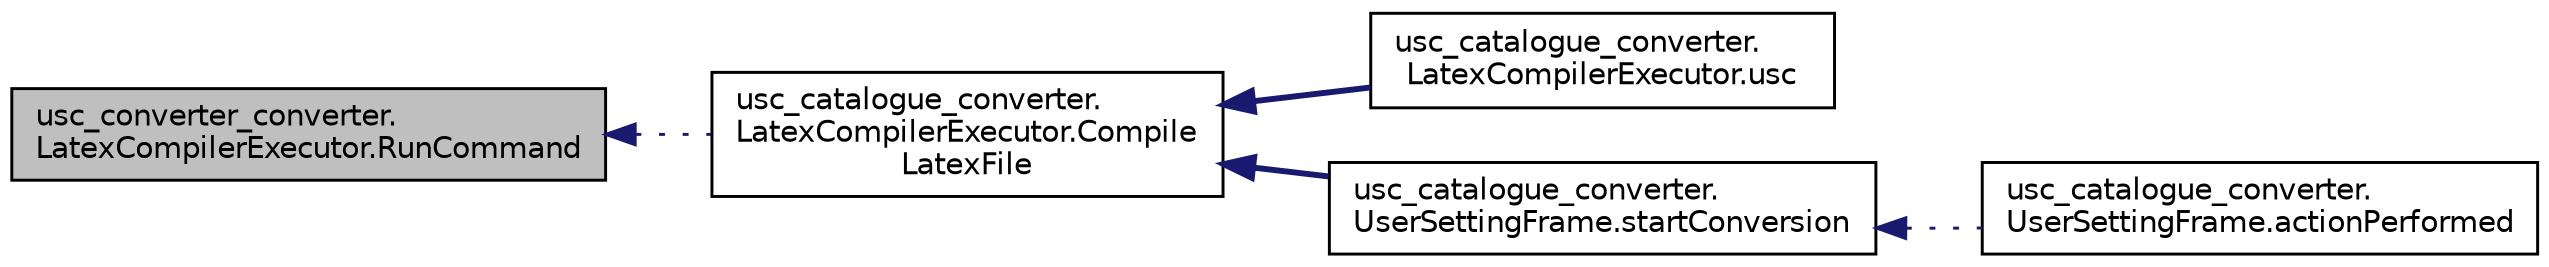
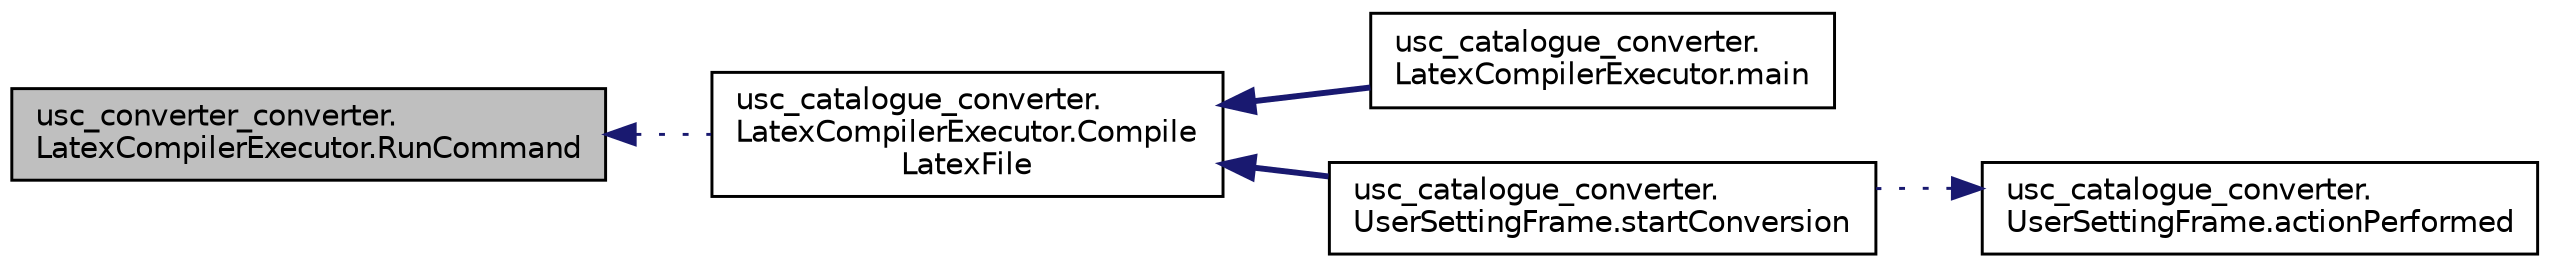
node "usc_catalogue_converter. LatexCompilerExecutor.usc": label "usc_catalogue_converter. LatexCompilerExecutor.usc" -> "usc_catalogue_converter. LatexCompilerExecutor.main"
edge "usc_catalogue_converter. UserSettingFrame.actionPerformed" -> "usc_catalogue_converter. UserSettingFrame.startConversion": reversed
